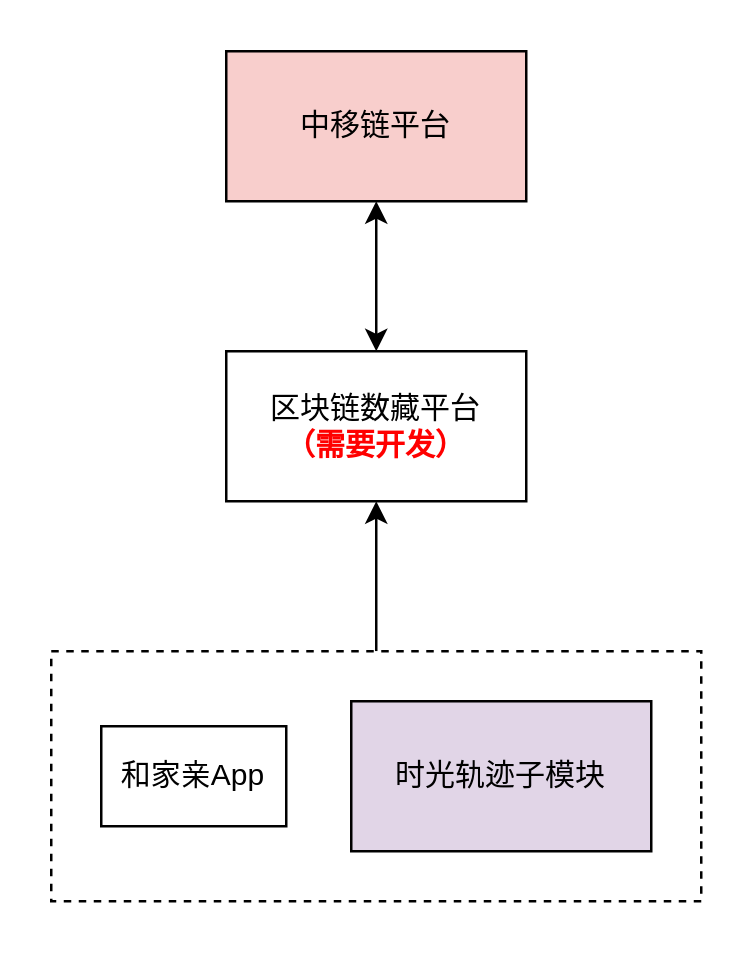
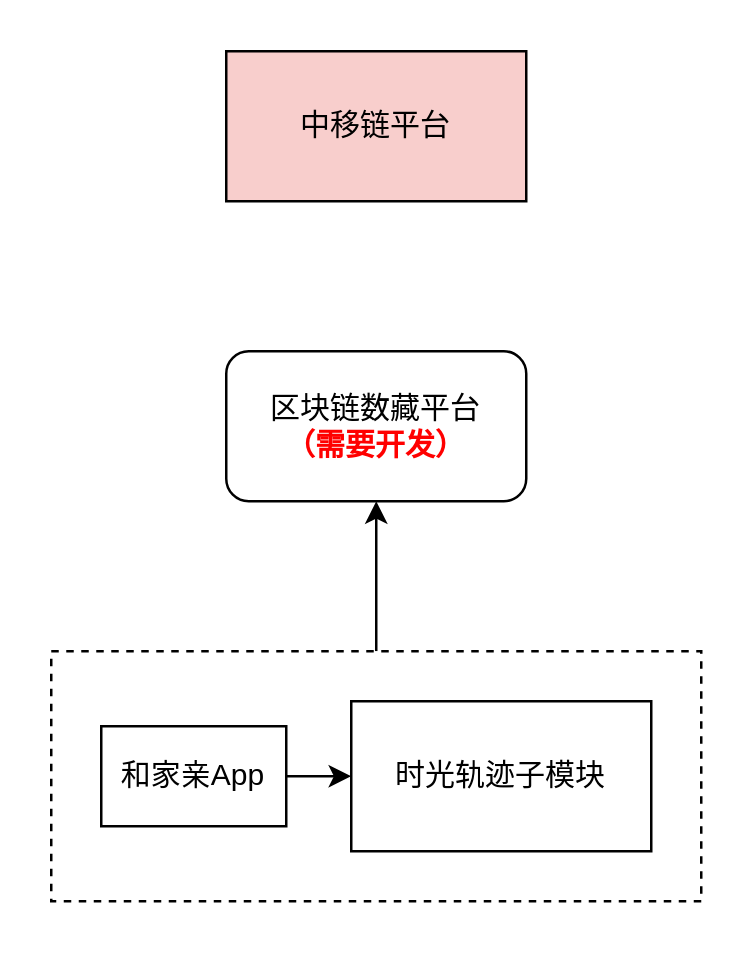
edge "中移链平台" -- "区块链数藏平台 （需要开发）": removed
node "区块链数藏平台 （需要开发）": shape rectangle -> rounded rectangle
edge "和家亲App" -> "时光轨迹子模块": added
node "时光轨迹子模块": fillcolor #e1d5e7 -> #ffffff
